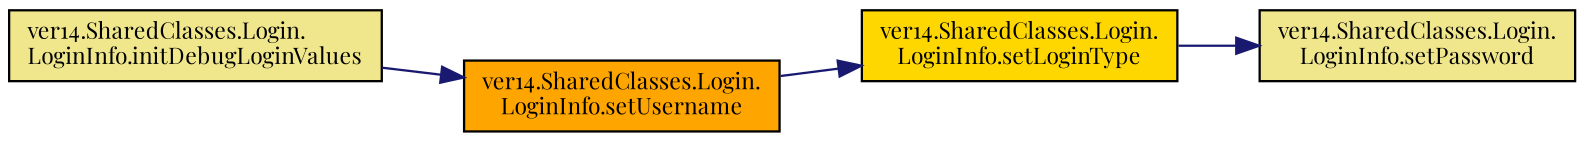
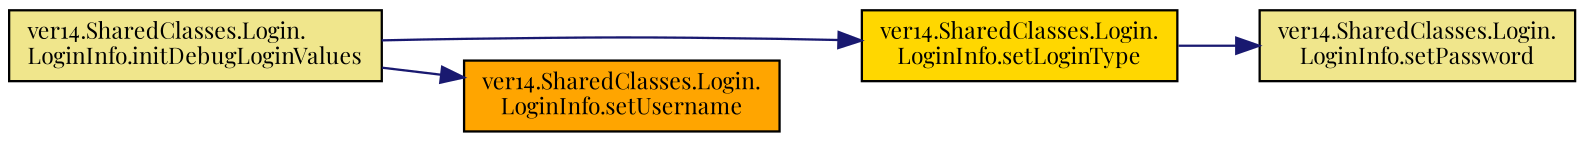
edge "ver14.SharedClasses.Login. LoginInfo.setUsername" -> "ver14.SharedClasses.Login. LoginInfo.setLoginType": now "ver14.SharedClasses.Login. LoginInfo.initDebugLoginValues" -> "ver14.SharedClasses.Login. LoginInfo.setLoginType"
